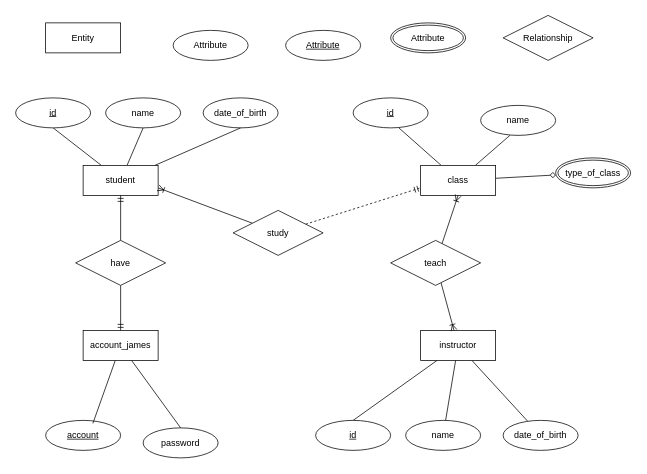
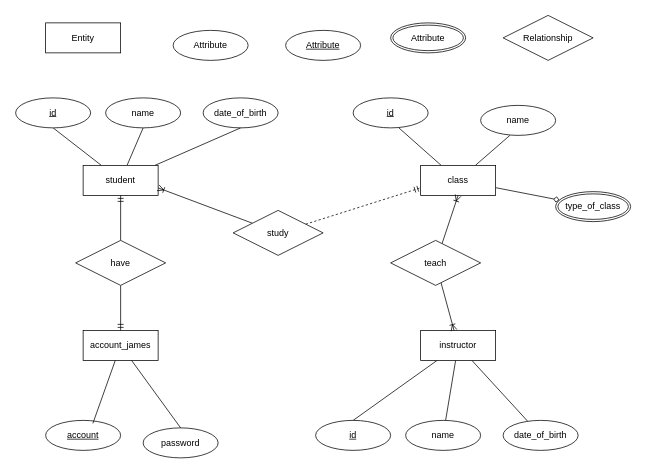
node "type_of_class": moved (593, 173) -> (593, 207)
